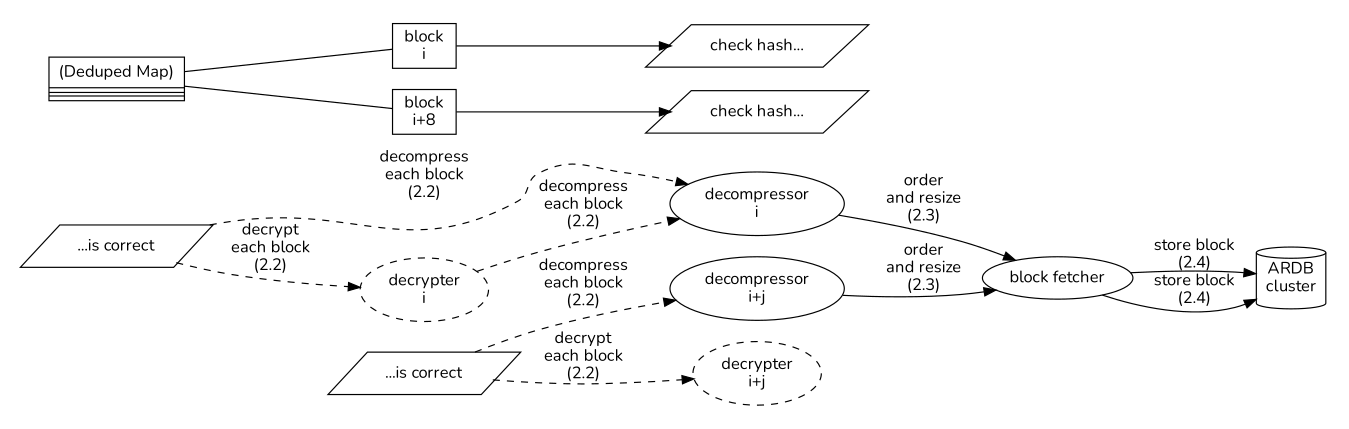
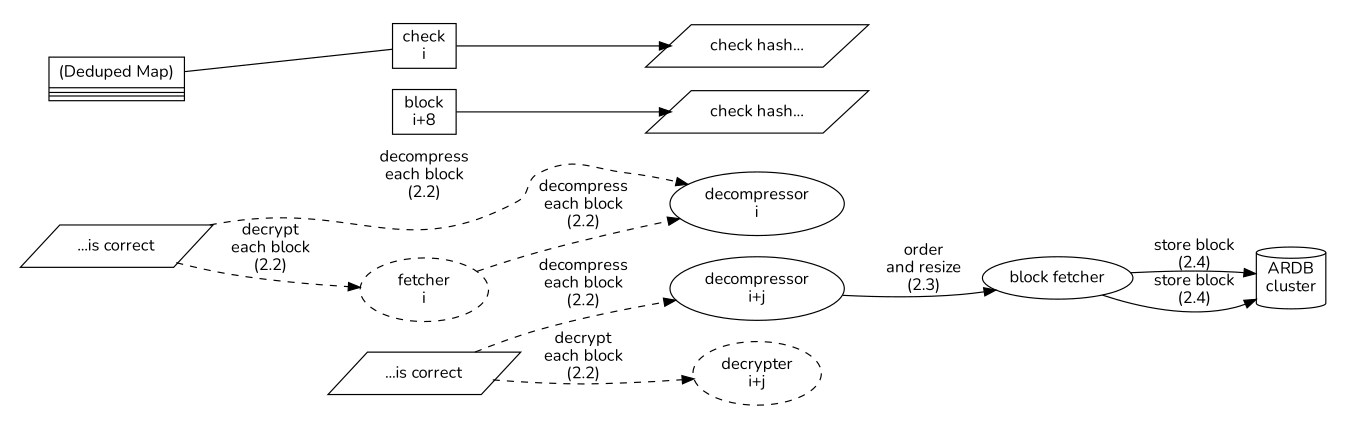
node "block i": label "block i" -> "check i"
edge "(Deduped Map)" -- "block i+8": removed
edge "decompressor i" -> "block fetcher": removed, label "order and resize (2.3)"
node "decrypter i": label "decrypter i" -> "fetcher i"
